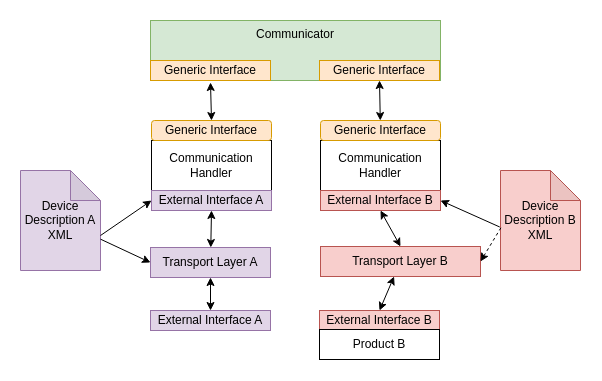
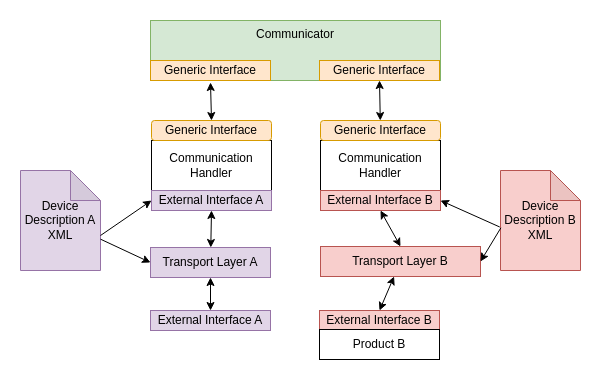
edge "Device Description B XML" -> "Transport Layer B": style dashed -> solid
